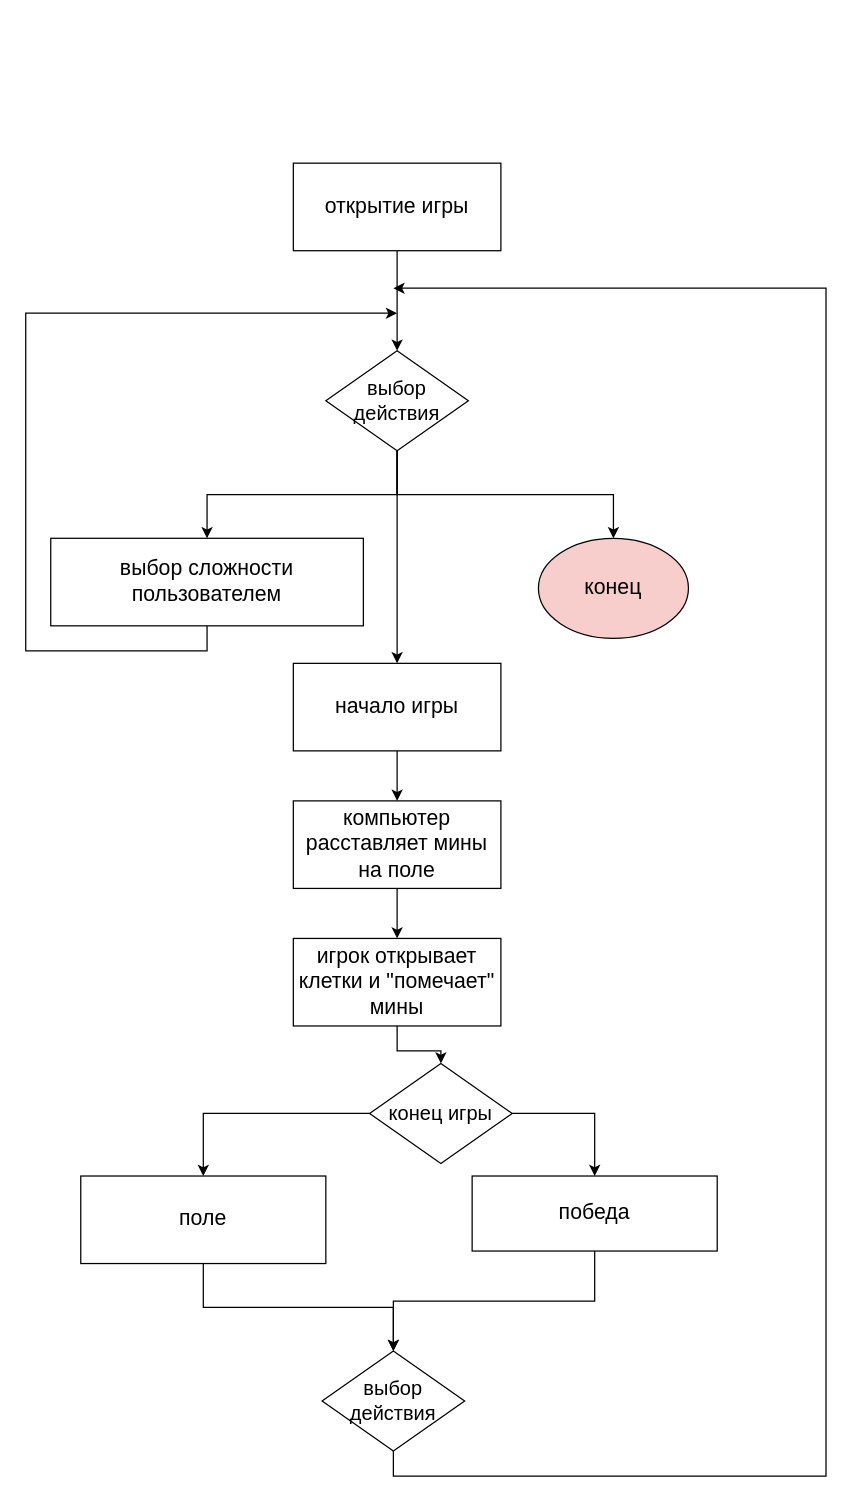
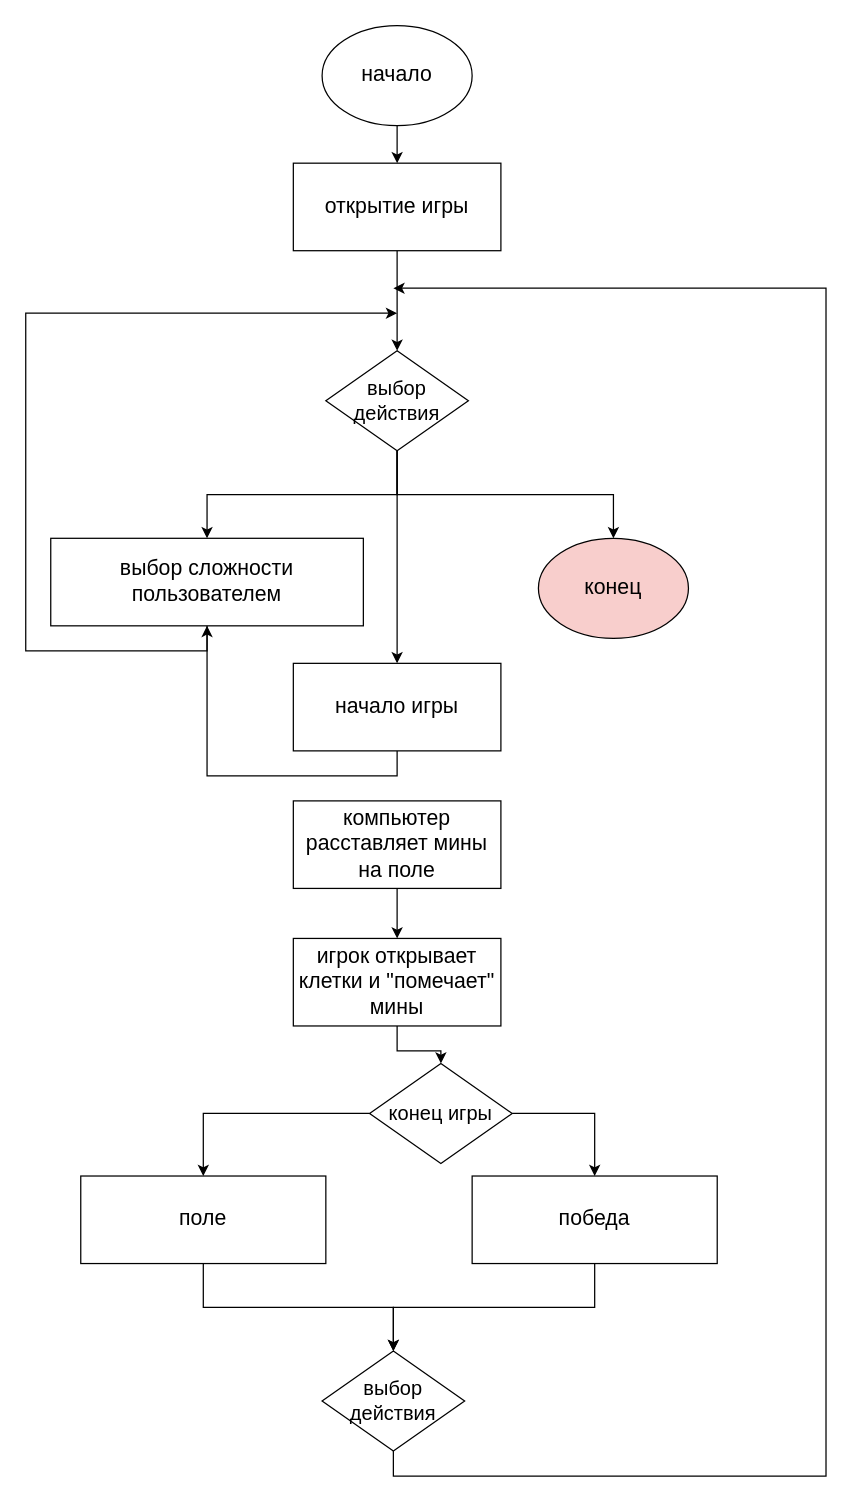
node "начало": added
edge "начало" -> "открытие игры": added
edge "начало игры" -> "компьютер расставляет мины на поле": now "начало игры" -> "выбор сложности пользователем"
node "победа": size 245x75 -> 245x88
